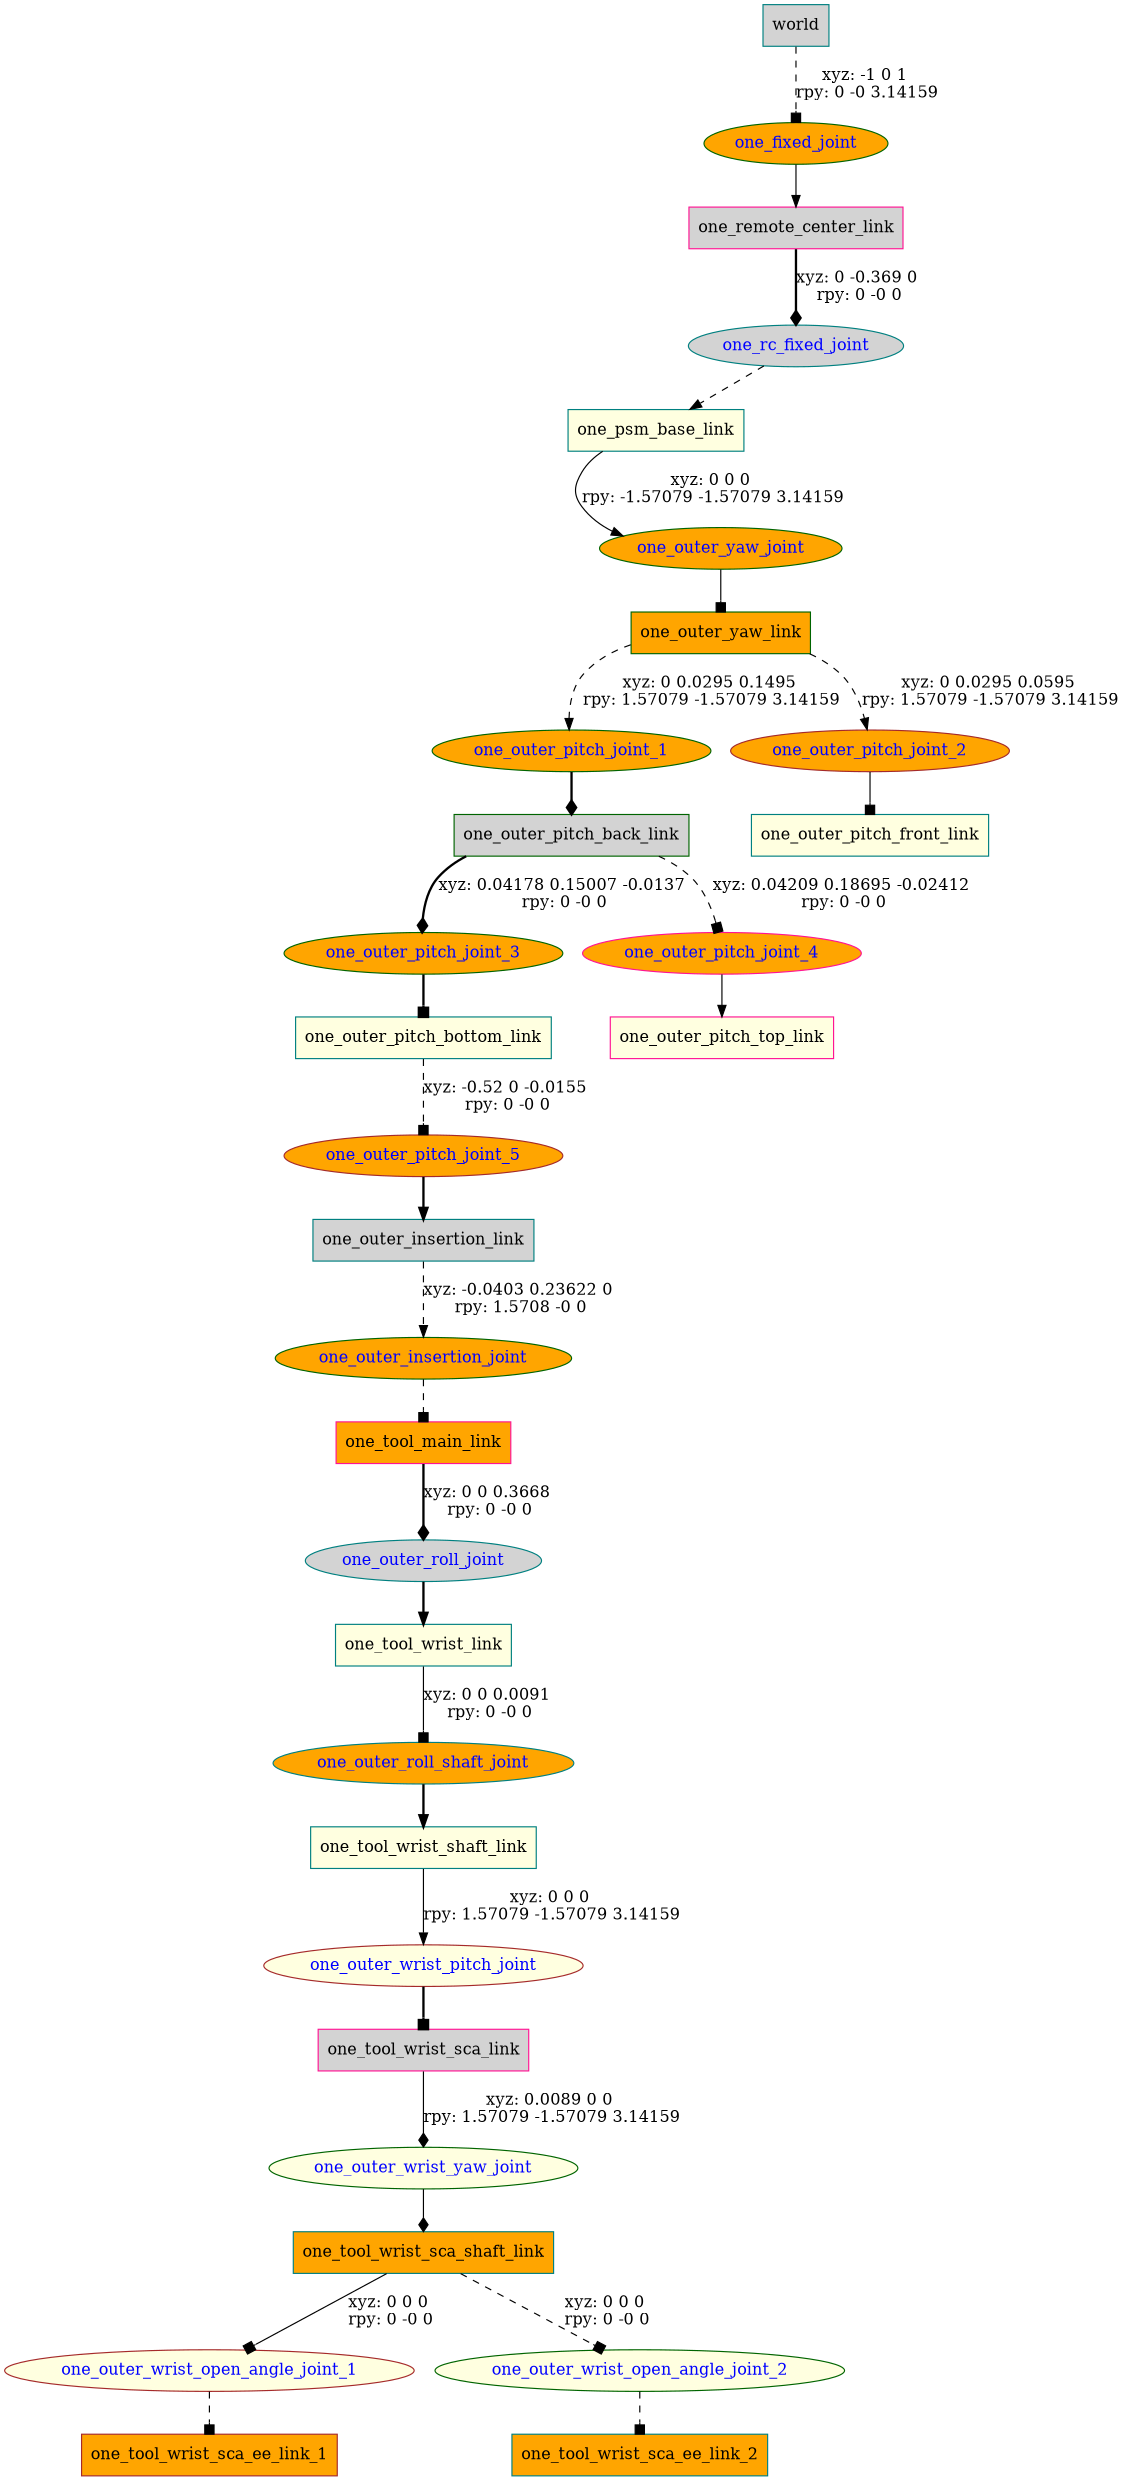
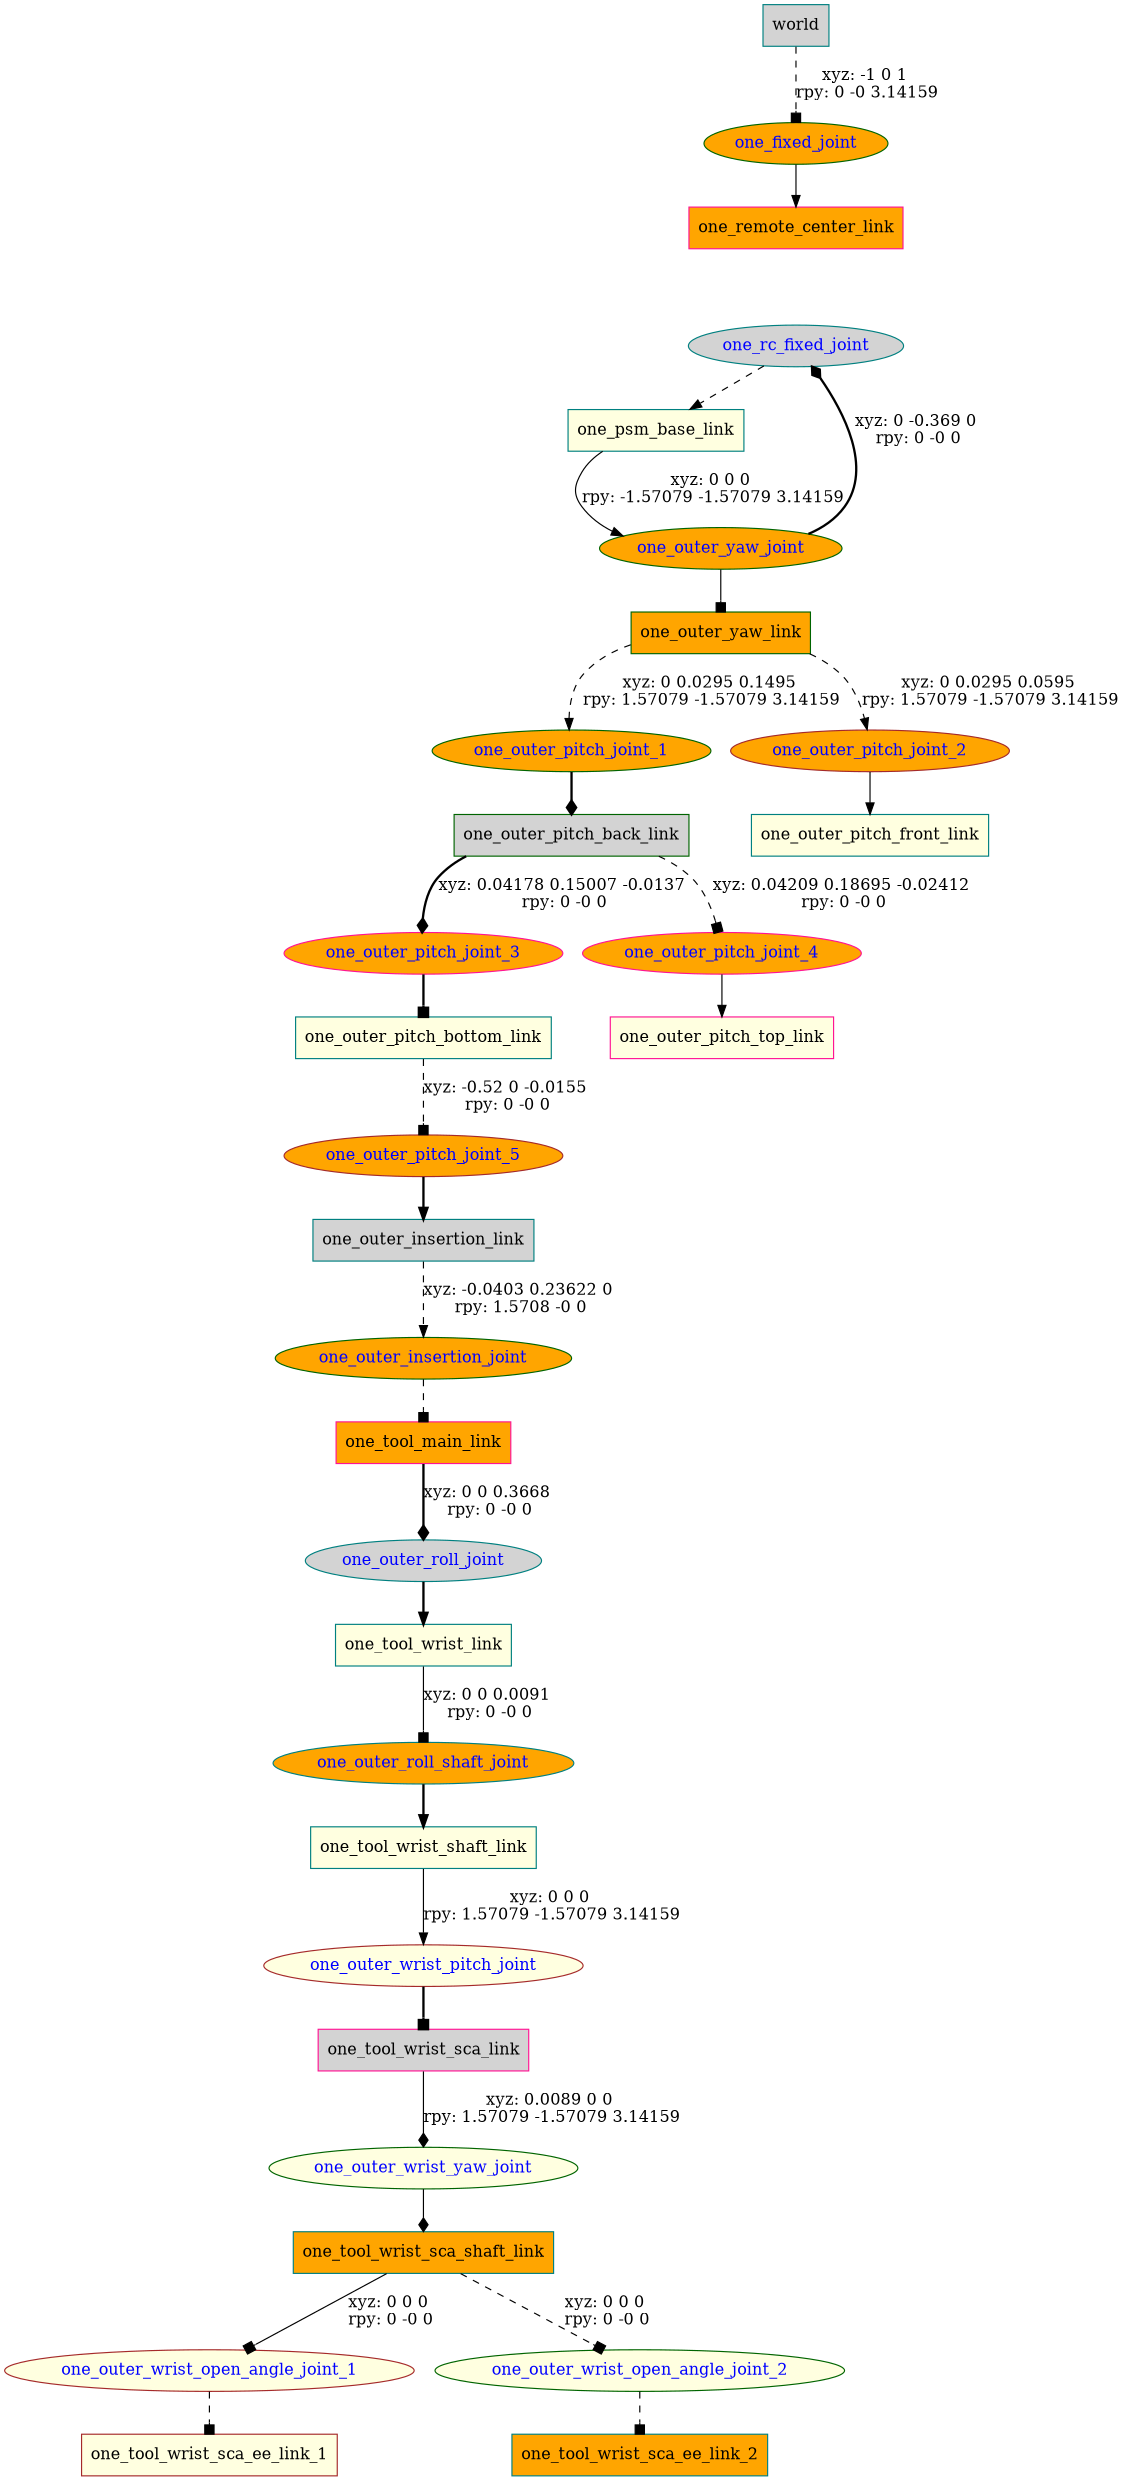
node "one_remote_center_link": fillcolor lightgrey -> orange
edge "one_remote_center_link" -> "one_rc_fixed_joint": now "one_outer_yaw_joint" -> "one_rc_fixed_joint"
edge "one_outer_pitch_joint_2" -> "one_outer_pitch_front_link": arrowhead box -> normal
node "one_outer_pitch_joint_3": color darkgreen -> deeppink
node "one_tool_wrist_sca_ee_link_1": fillcolor orange -> lightyellow
